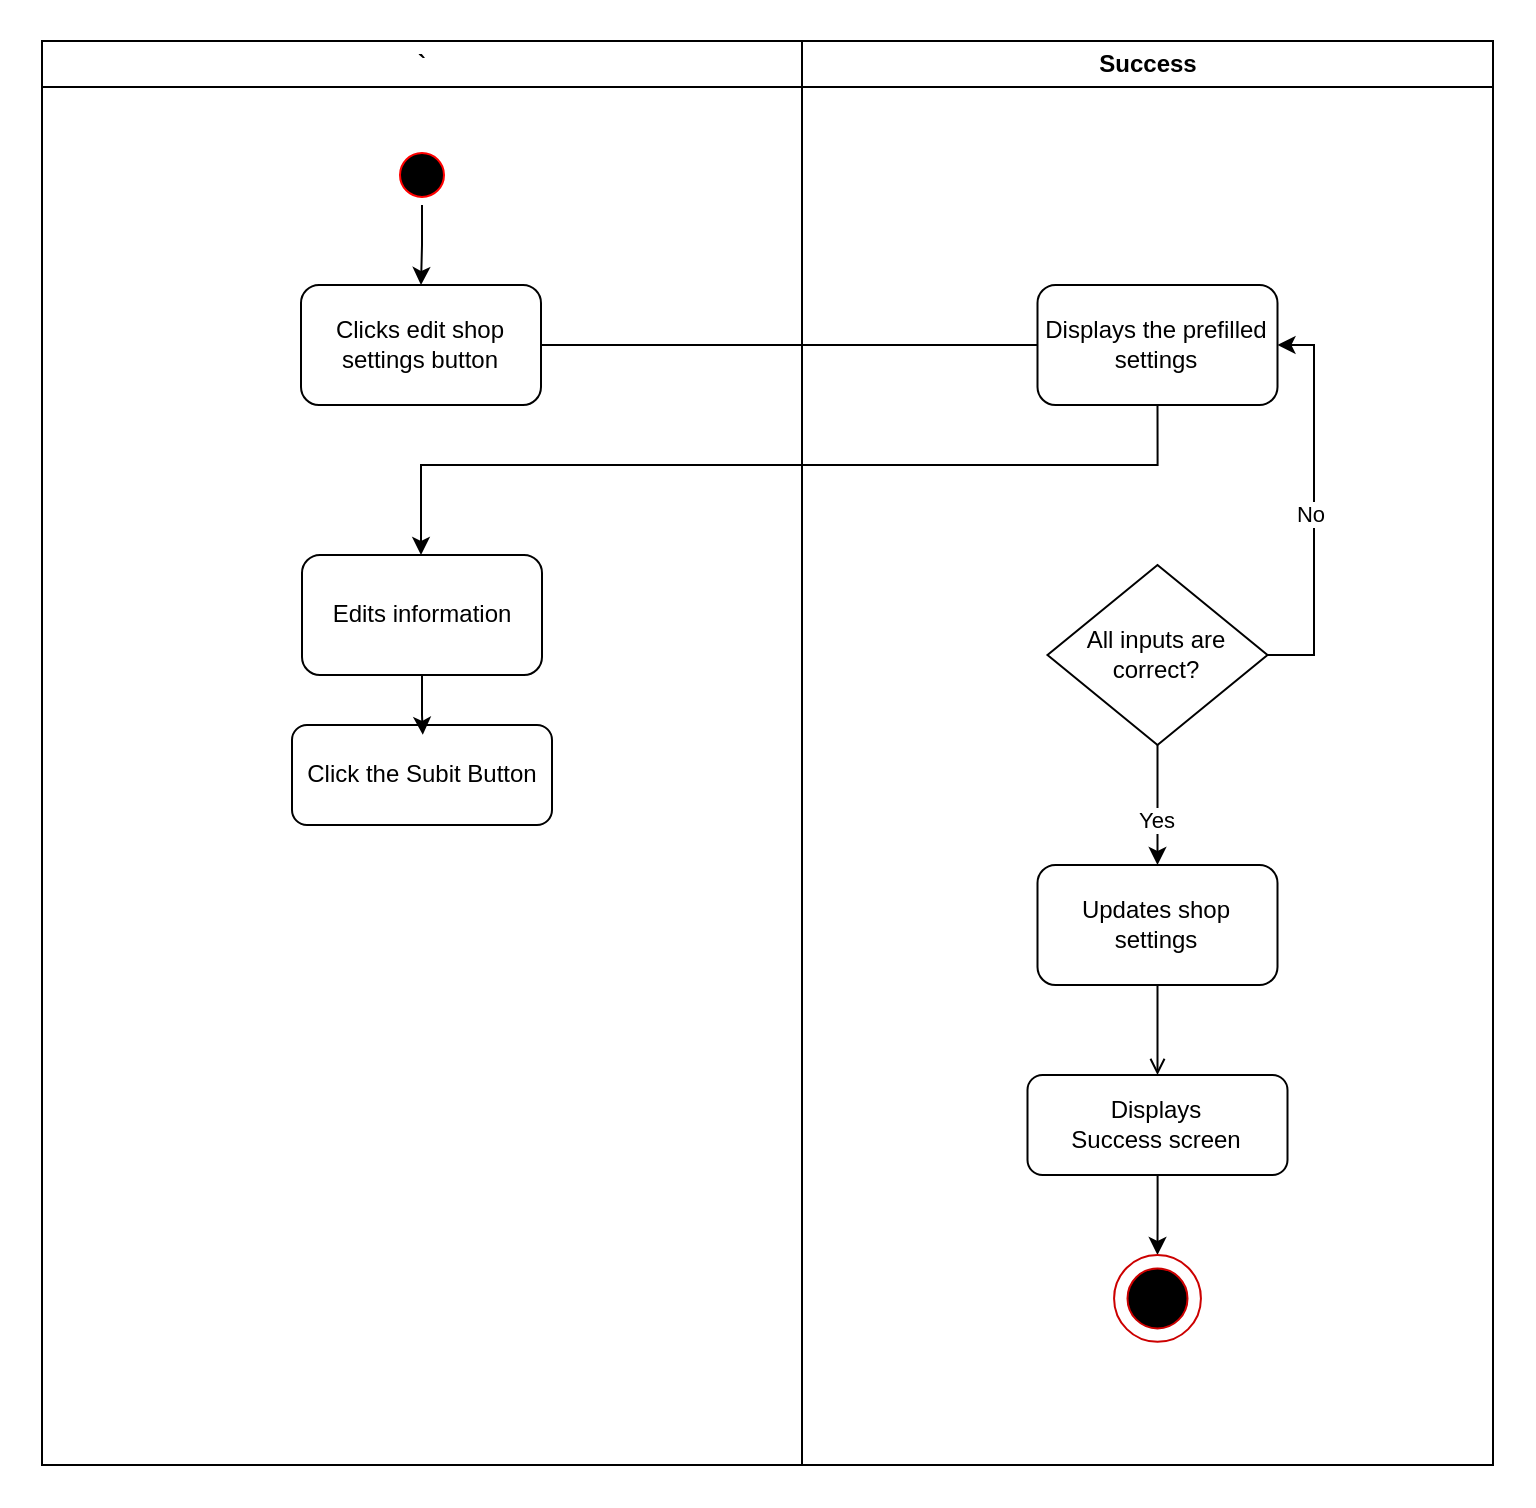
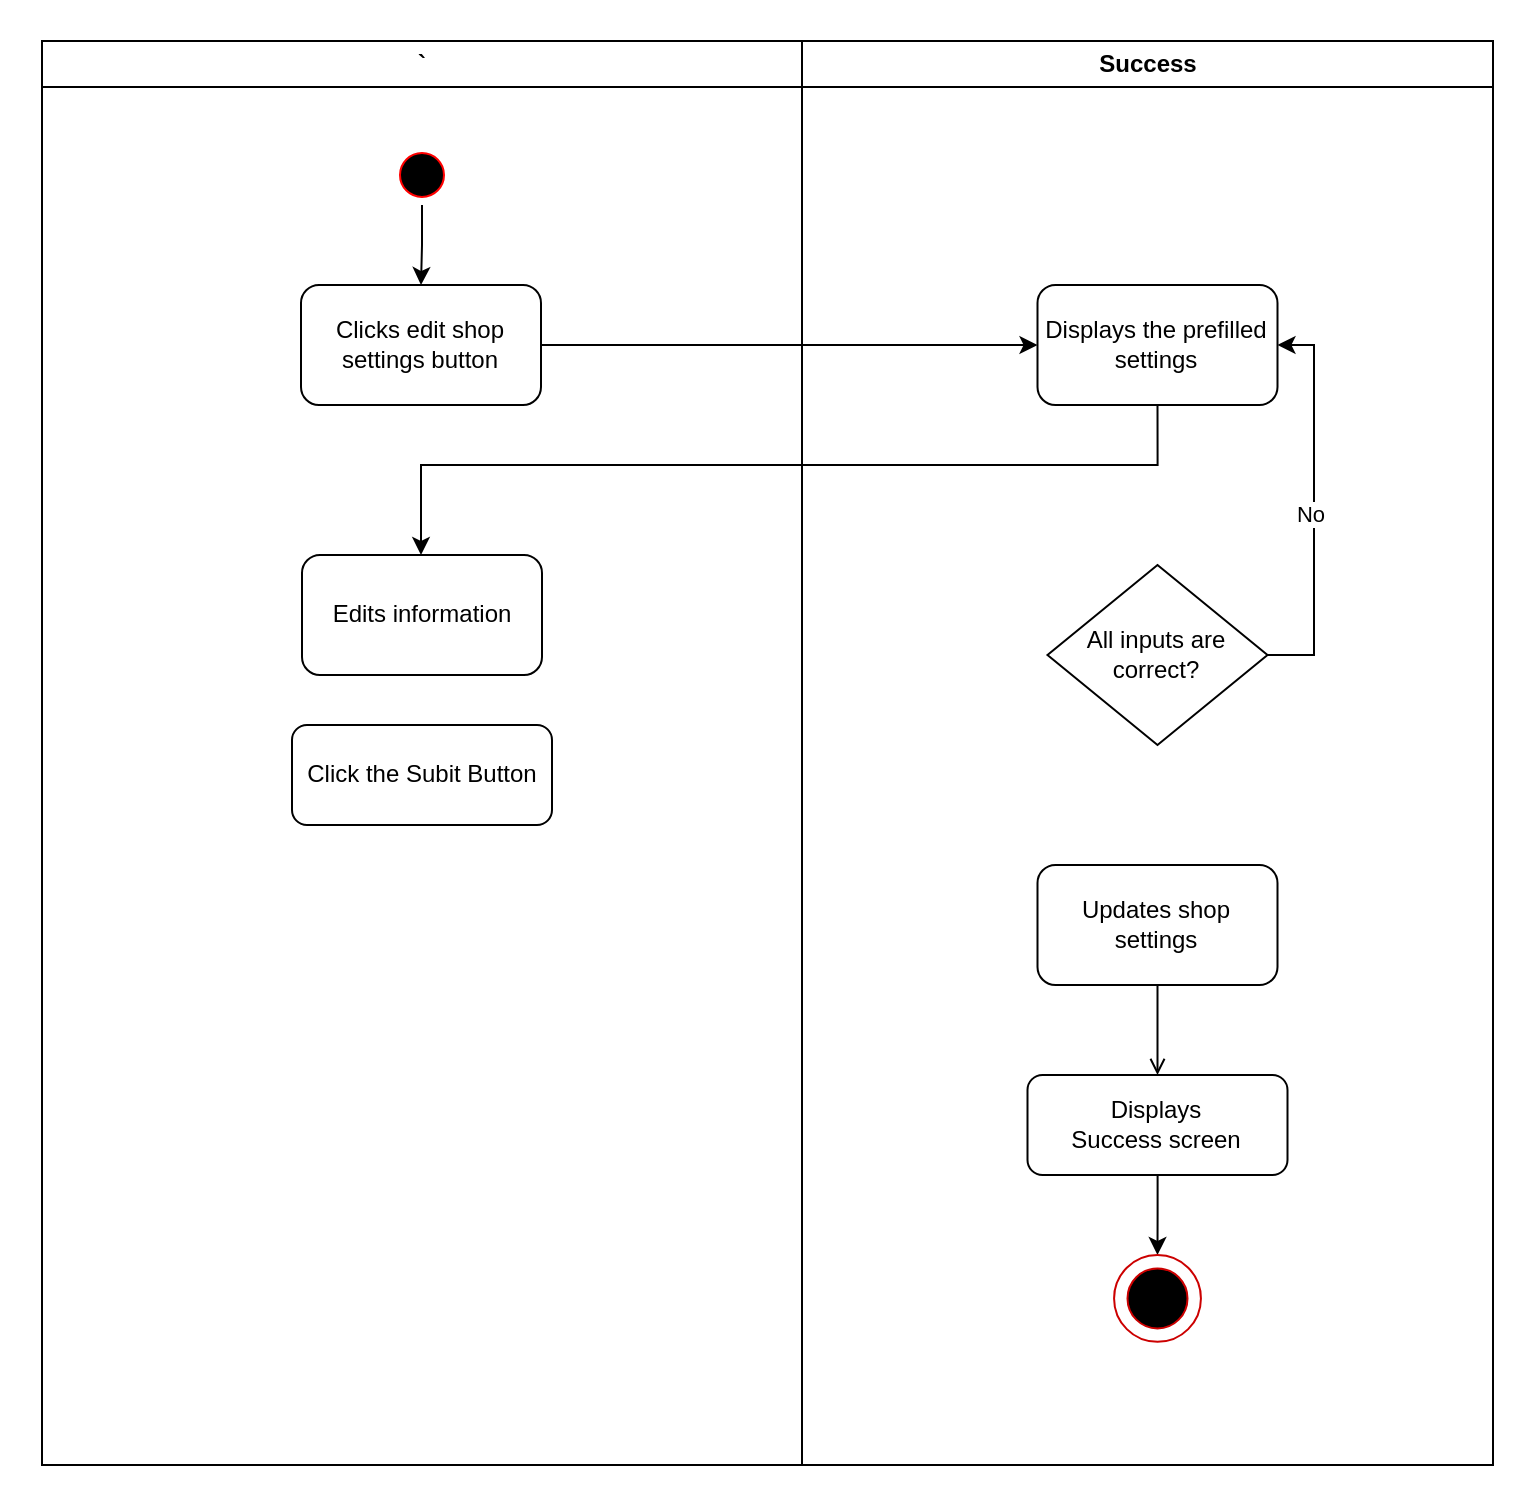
edge "Clicks edit shop settings button" -- "Displays the prefilled settings": arrowhead none -> classic
edge "Edits information" -> "Click the Subit Button": removed
edge "All inputs are correct?" -> "Updates shop settings": removed, label "Yes"
